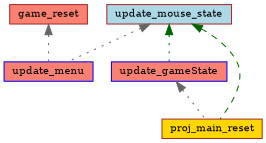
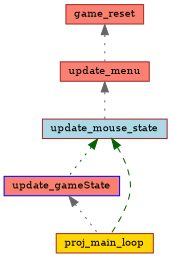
edge "update_menu" -> "update_mouse_state": reversed
node "update_menu": color blue -> brown
node "proj_main_reset": label "proj_main_reset" -> "proj_main_loop"
